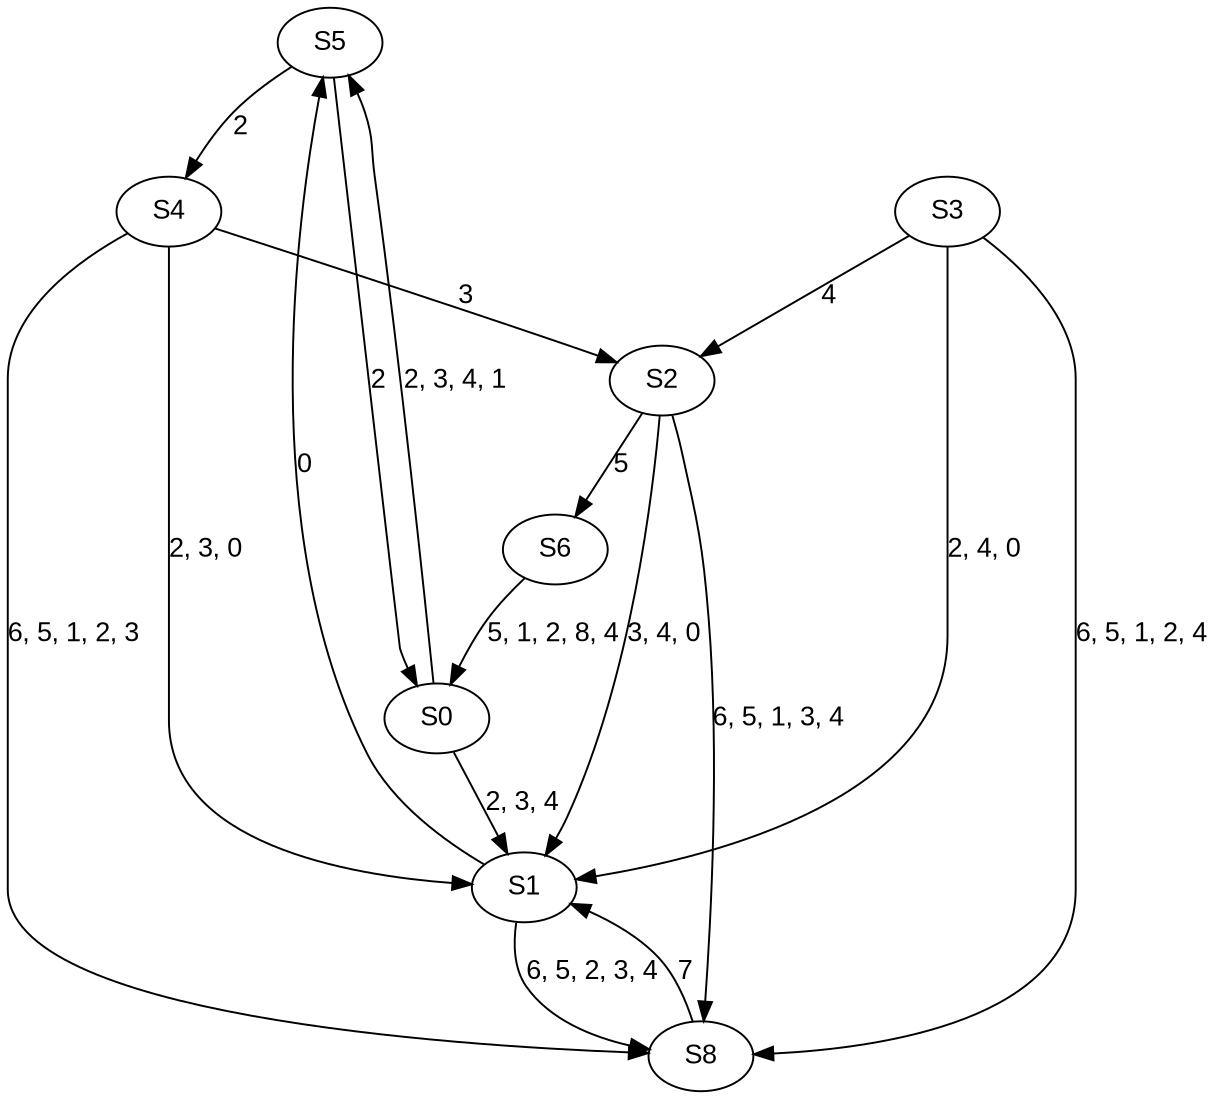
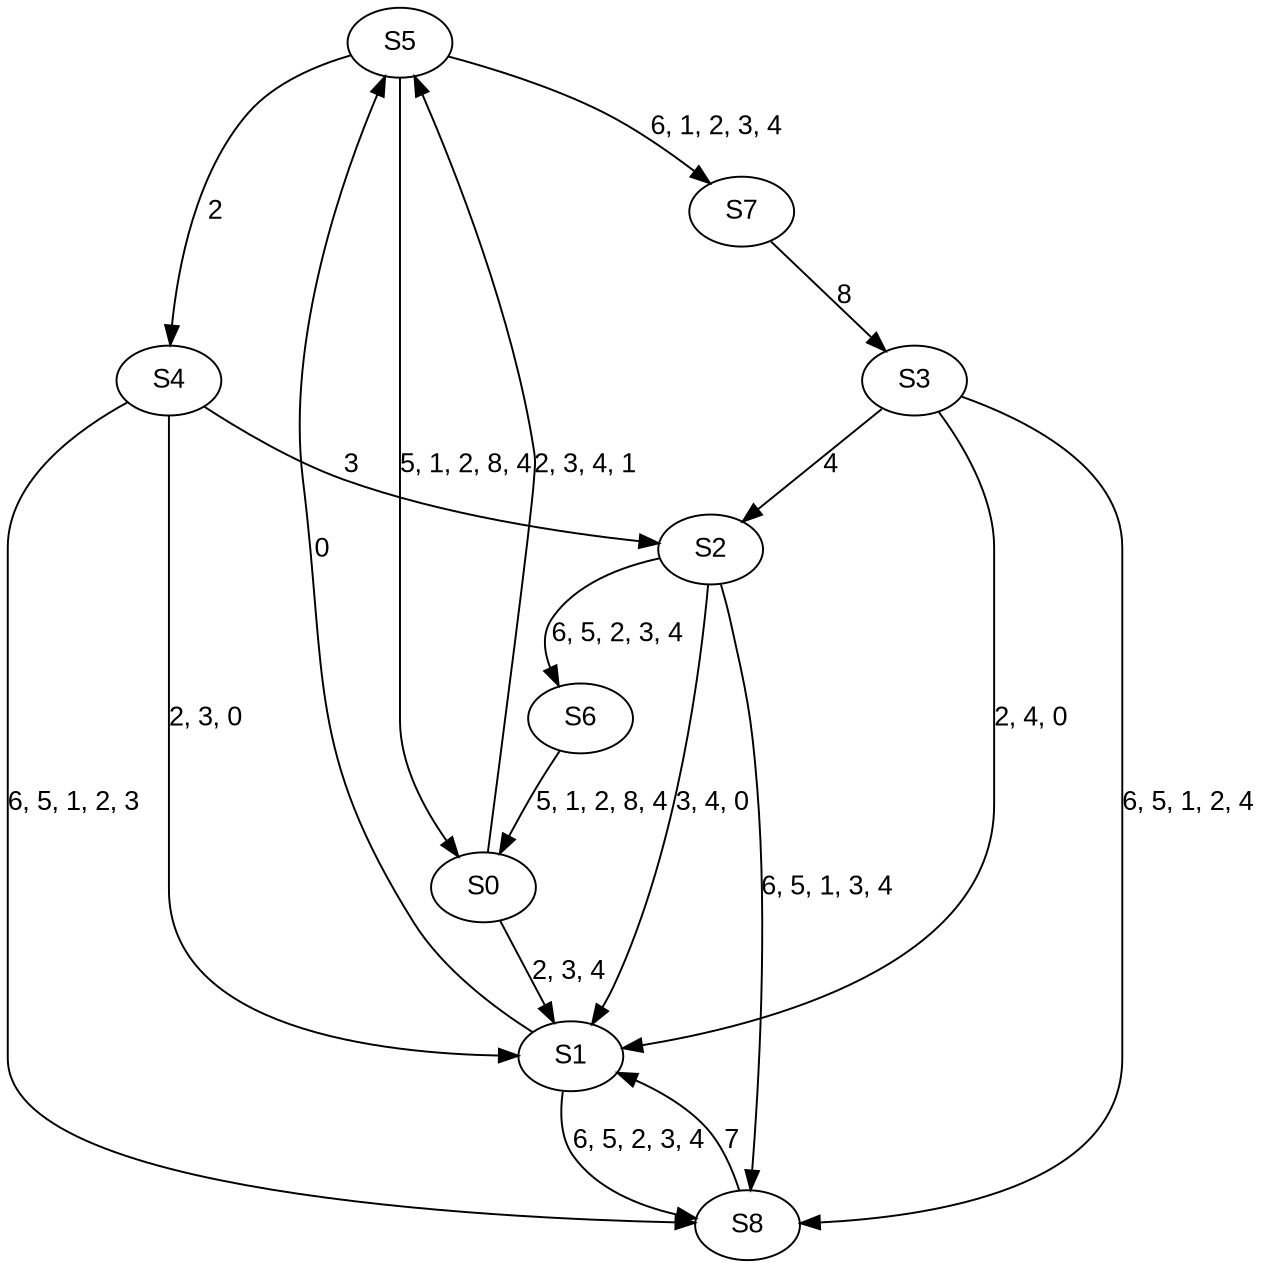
node "S7": added
edge "S5" -> "S0": label "2" -> "5, 1, 2, 8, 4"
edge "S2" -> "S6": label "5" -> "6, 5, 2, 3, 4"
